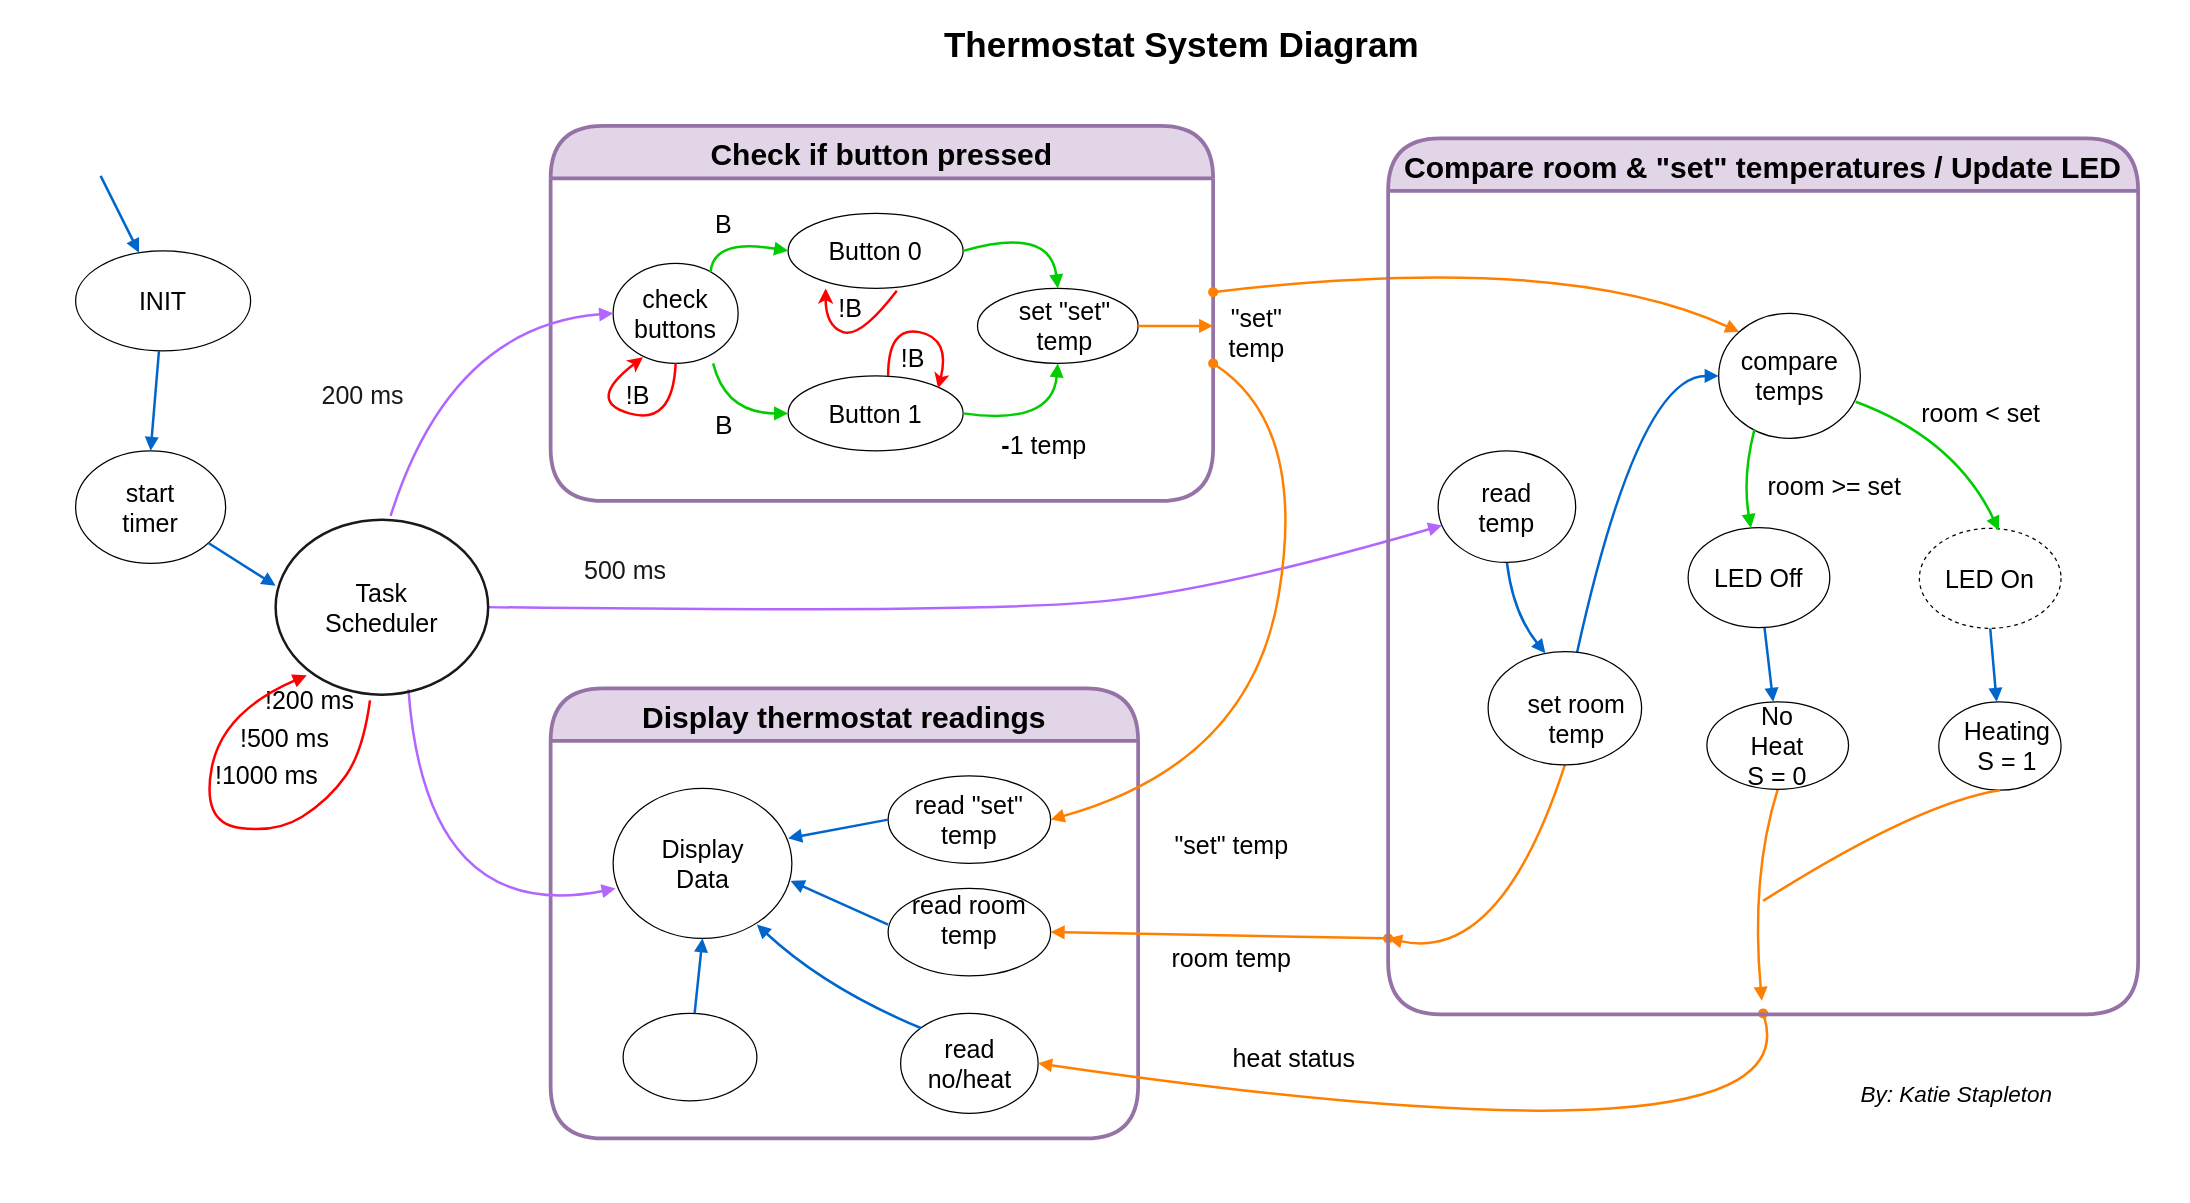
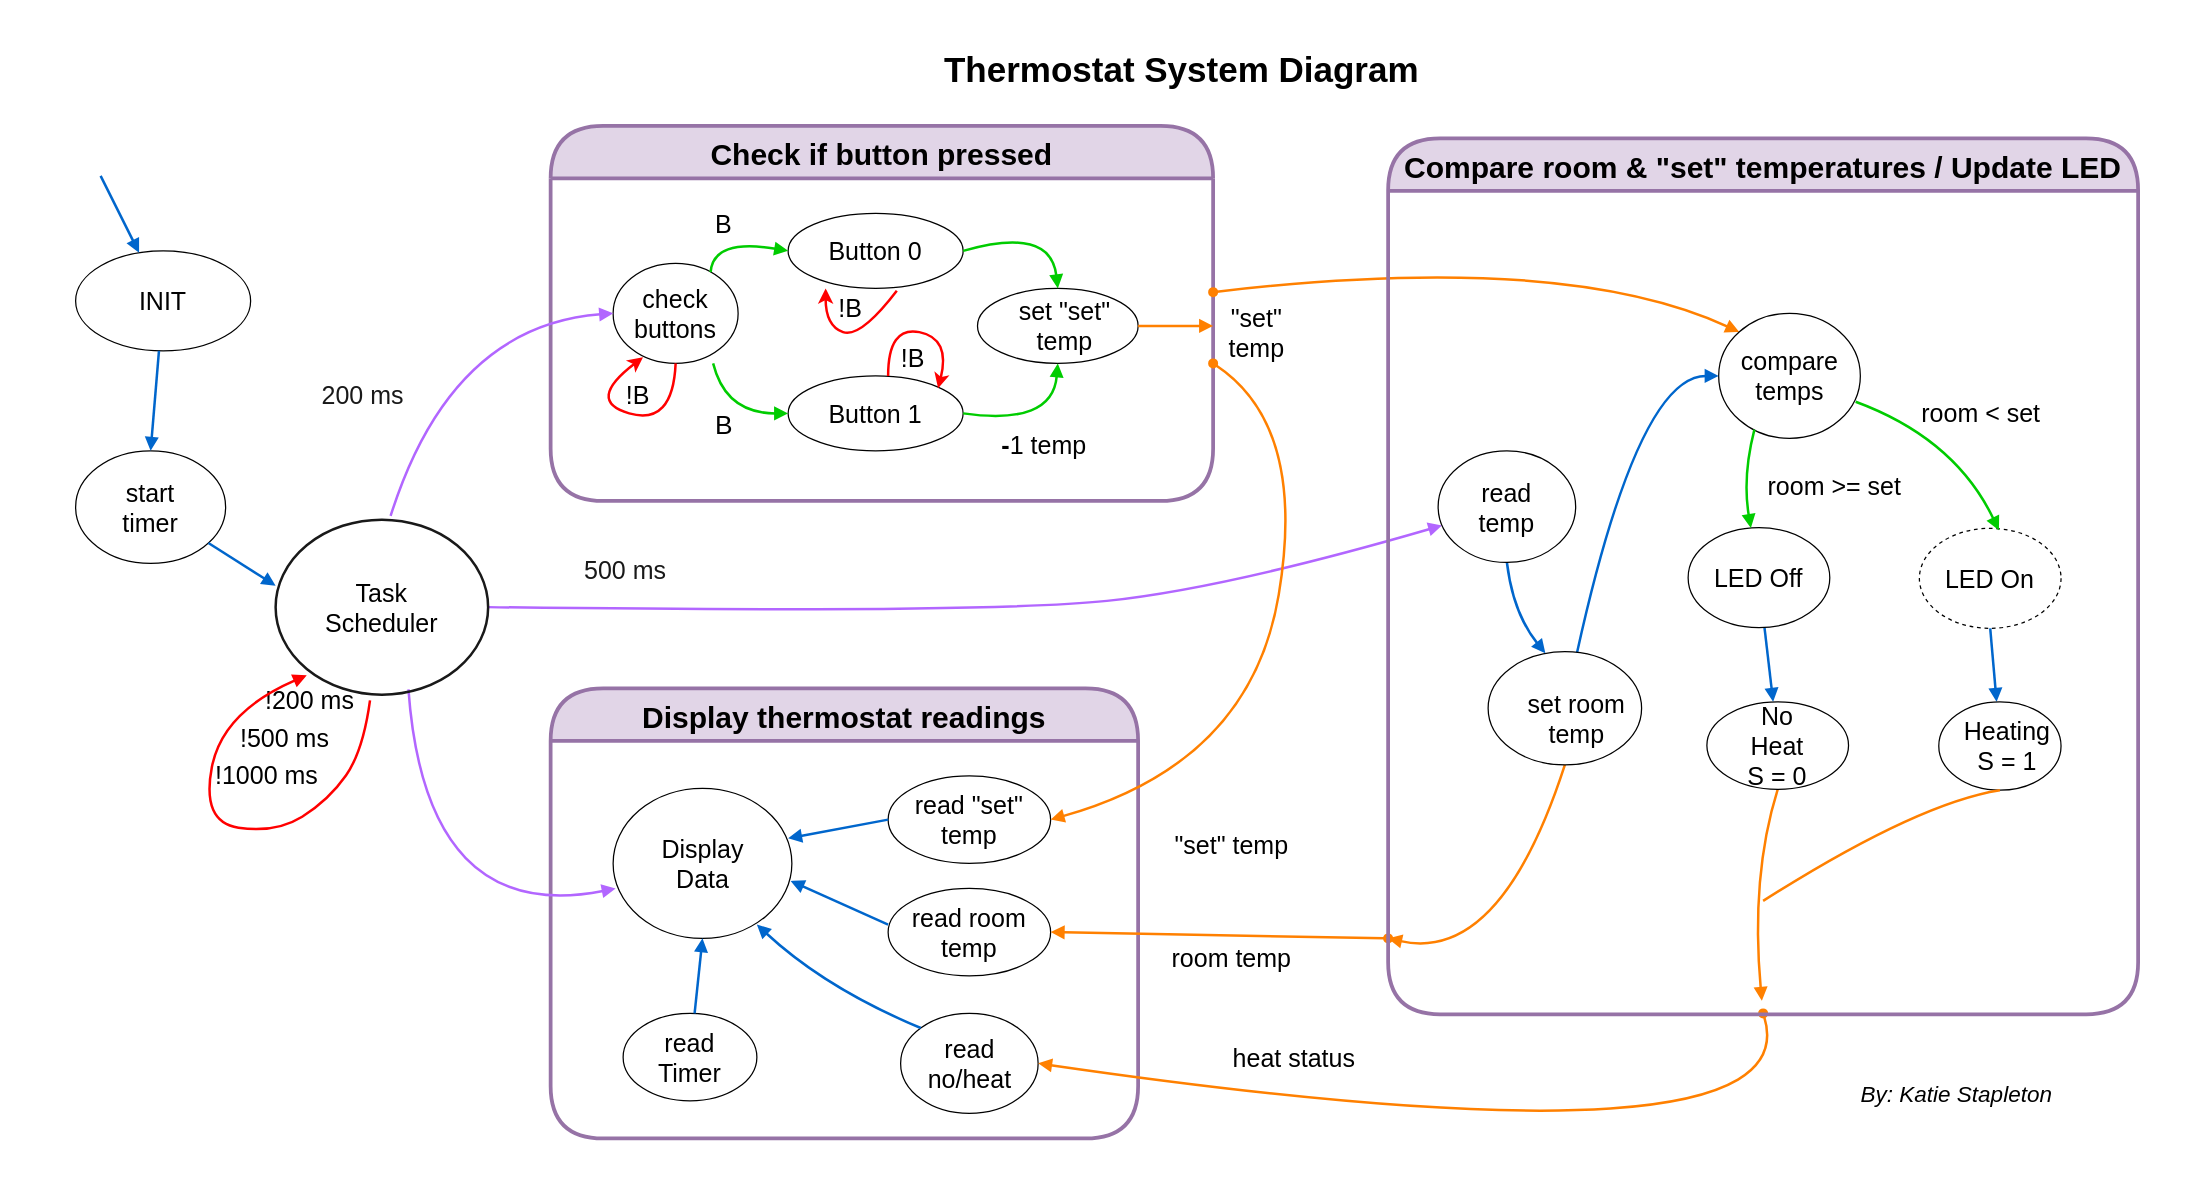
node "Thermostat System Diagram": moved (1182, 44) -> (1182, 69)
node "read room temp": moved (969, 919) -> (969, 932)
node "read Timer": added
